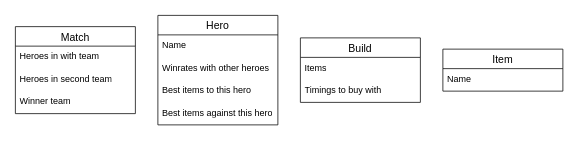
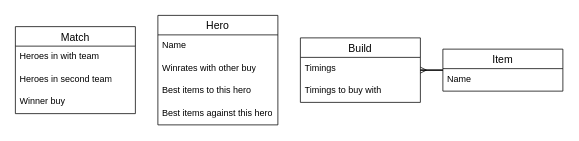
node "Items": label "Items" -> "Timings"
edge "Item" -> "Build": added
node "Winrates with other heroes": label "Winrates with other heroes" -> "Winrates with other buy"
node "Winner team": label "Winner team" -> "Winner buy"
